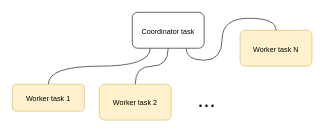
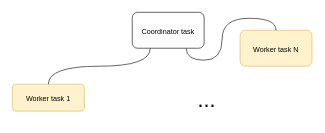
edge "Coordinator task" -- "Worker task 2": removed
node "Worker task 2": removed
